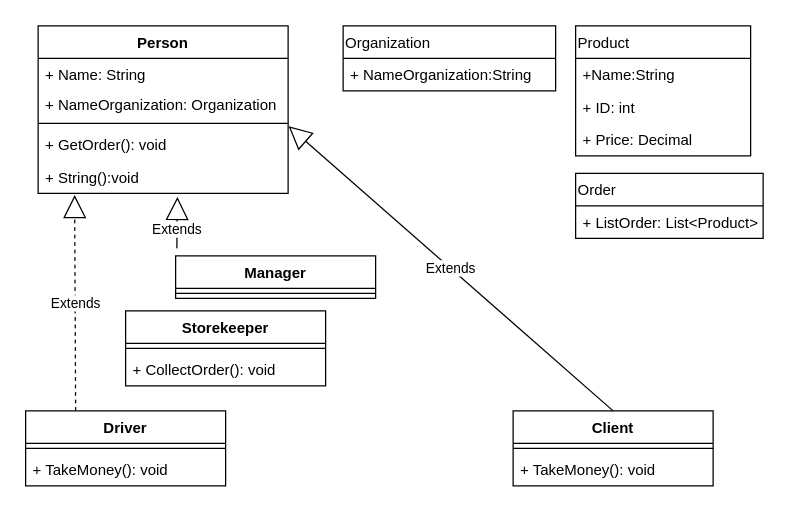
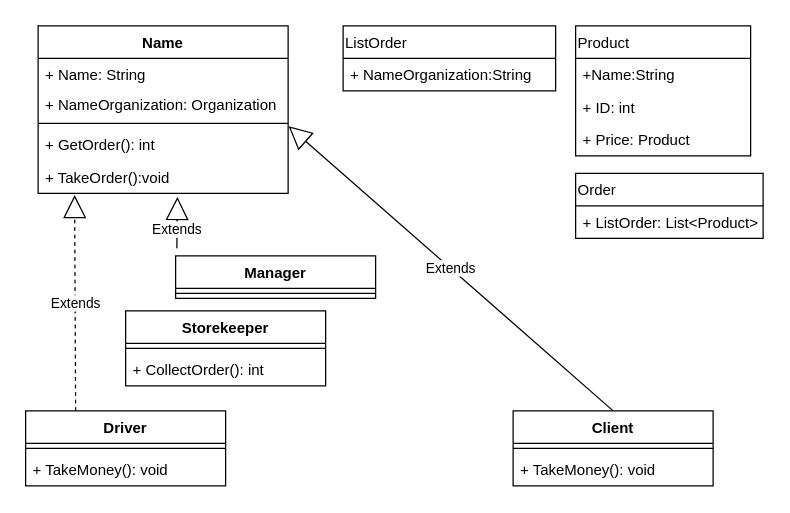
node "Person": label "Person" -> "Name"
node "Organization": label "Organization" -> "ListOrder"
node "+ Price: Decimal": label "+ Price: Decimal" -> "+ Price: Product"
node "+ GetOrder(): void": label "+ GetOrder(): void" -> "+ GetOrder(): int"
node "+ String():void": label "+ String():void" -> "+ TakeOrder():void"
node "+ CollectOrder(): void": label "+ CollectOrder(): void" -> "+ CollectOrder(): int"
